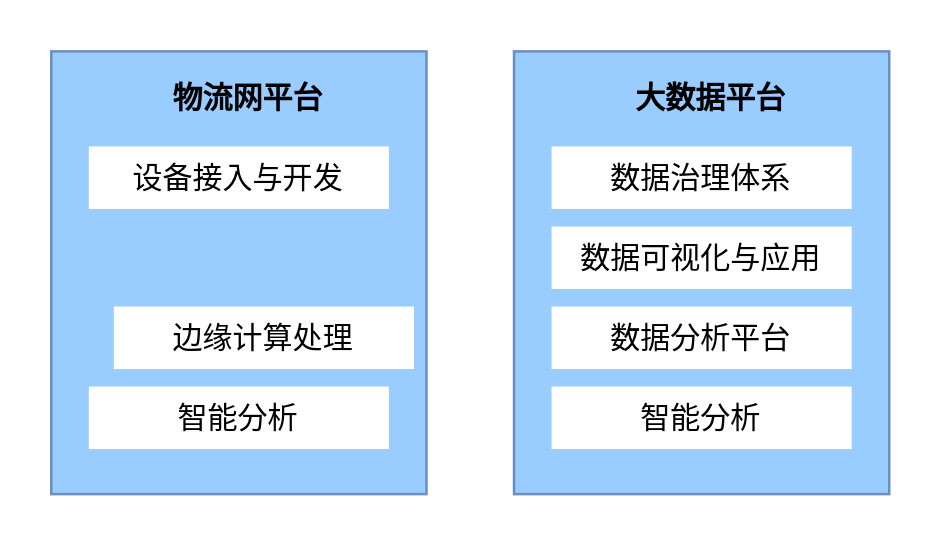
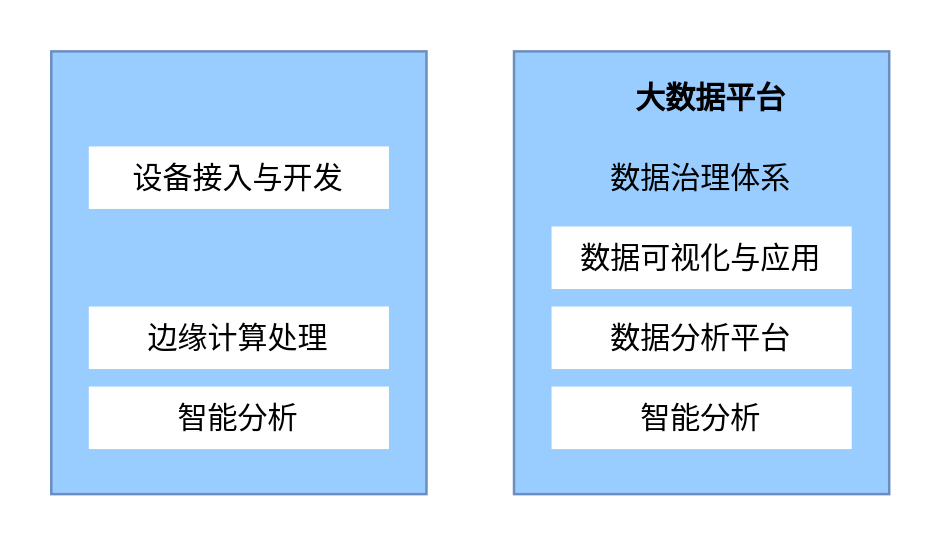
node "物流网平台": removed
node "数据治理体系": fillcolor #ffffff -> #99ccff
node "边缘计算处理": moved (264, 338) -> (239, 338)
